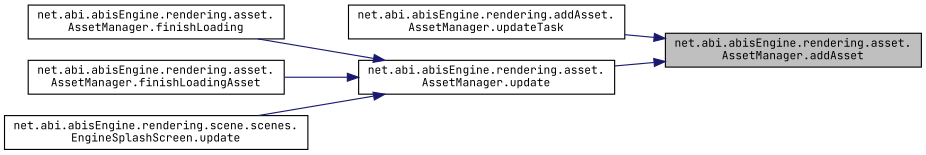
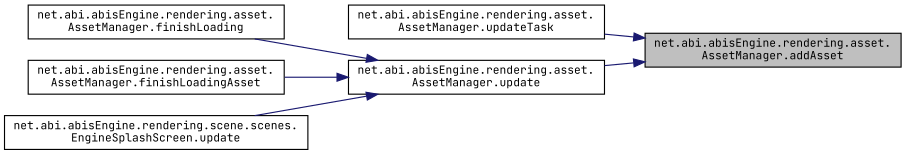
node "net.abi.abisEngine.rendering.addAsset. AssetManager.updateTask": label "net.abi.abisEngine.rendering.addAsset. AssetManager.updateTask" -> "net.abi.abisEngine.rendering.asset. AssetManager.updateTask"
